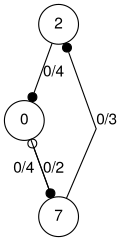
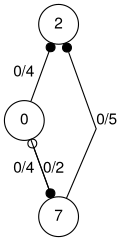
edge "2" -> "0": reversed
edge "7" -> "2": label "0/3" -> "0/5"
